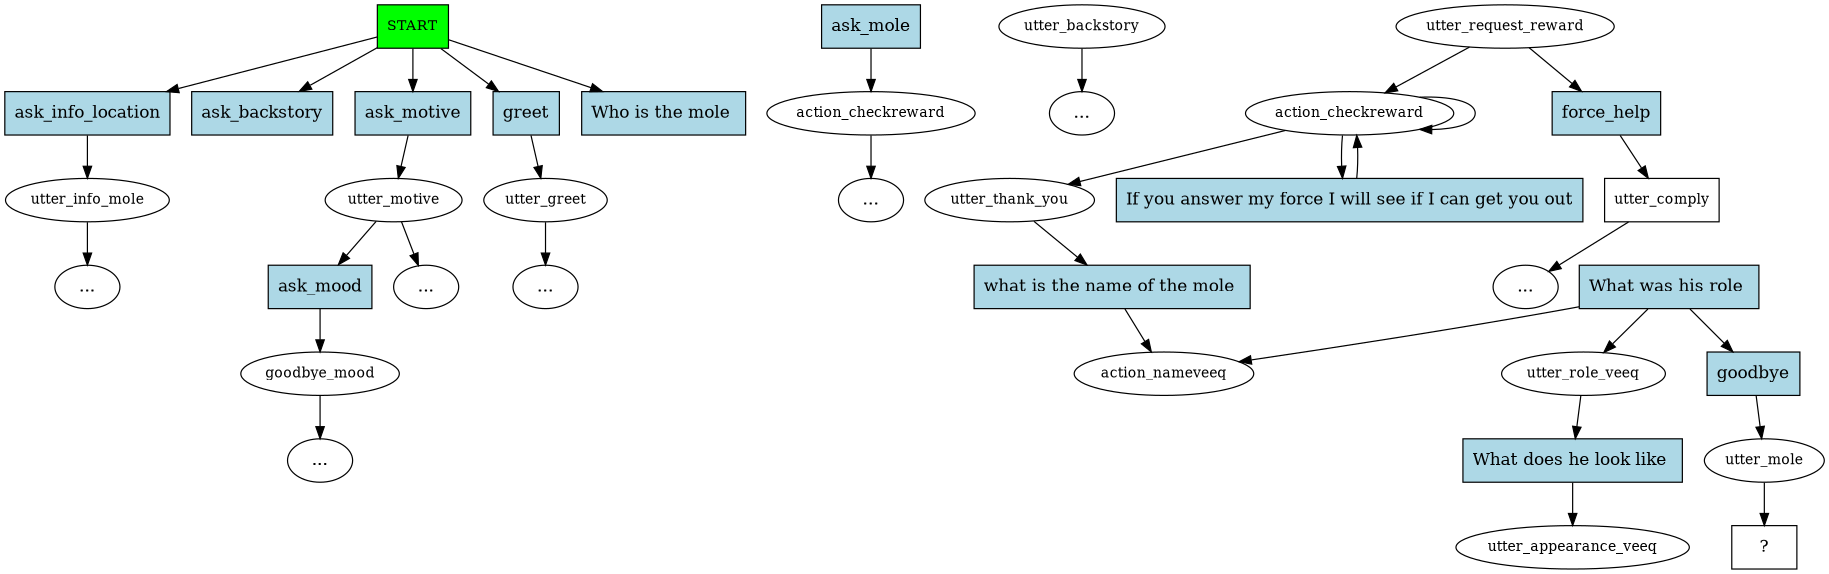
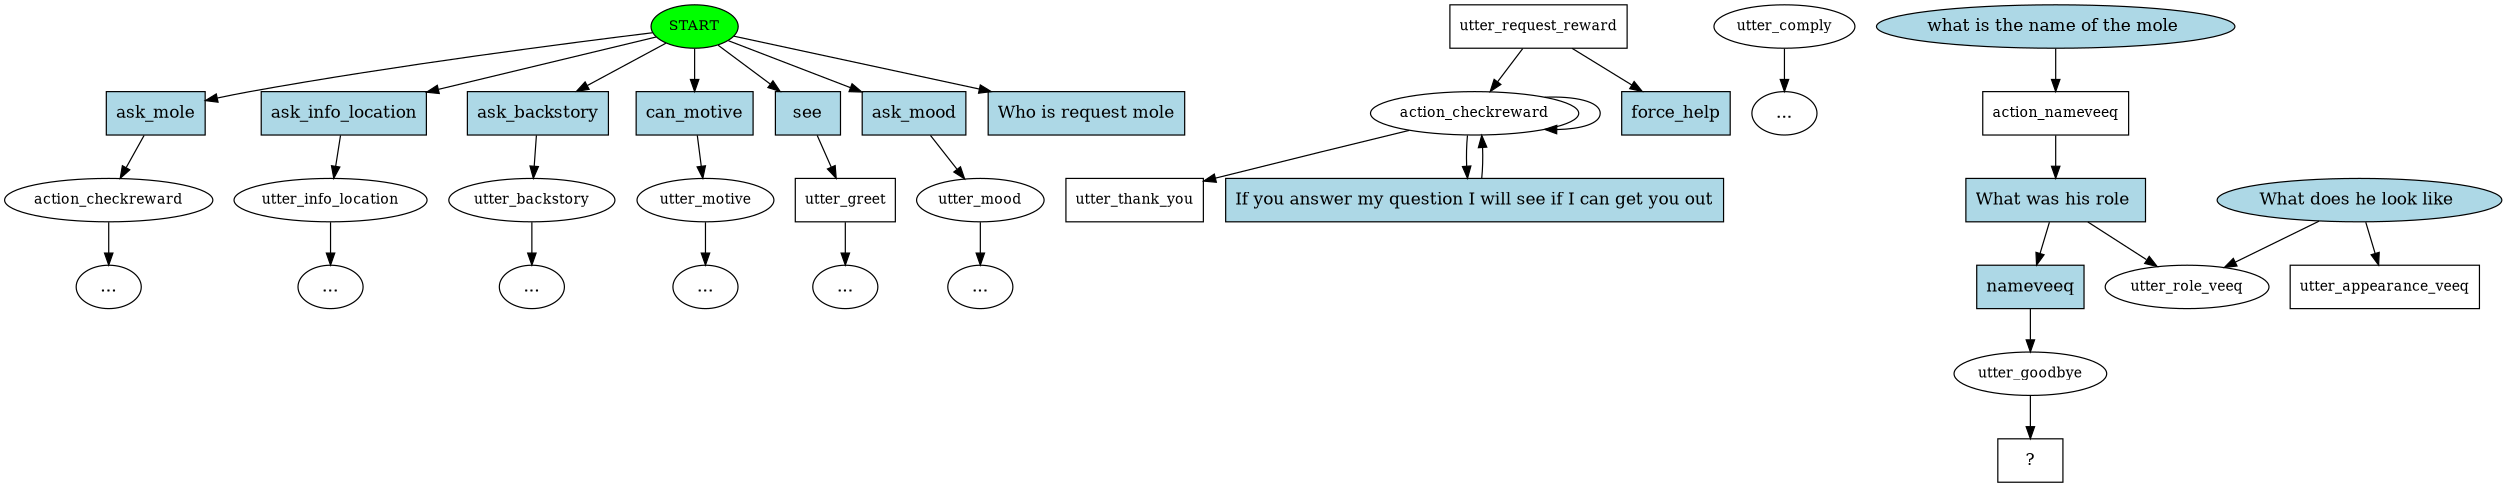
node "START": shape box -> ellipse
node "utter_request_reward": shape ellipse -> box
edge "START" -> "ask_mole": added
node "ask_motive": label "ask_motive" -> "can_motive"
node "greet": label "greet" -> "see"
node "Who is the mole": label "Who is the mole" -> "Who is request mole"
edge "ask_backstory" -> "utter_backstory": added
edge "force_help" -> "utter_comply": removed
node "utter_info_mole": label "utter_info_mole" -> "utter_info_location"
node "utter_greet": shape ellipse -> box
node "utter_thank_you": shape ellipse -> box
node "If you answer my force I will see if I can get you out": label "If you answer my force I will see if I can get you out" -> "If you answer my question I will see if I can get you out"
node "utter_comply": shape box -> ellipse
edge "utter_motive" -> "ask_mood": now "START" -> "ask_mood"
edge "utter_thank_you" -> "what is the name of the mole": removed
node "what is the name of the mole": shape box -> ellipse
edge "What was his role" -> "action_nameveeq": reversed
node "goodbye_mood": label "goodbye_mood" -> "utter_mood"
node "action_nameveeq": shape ellipse -> box
node "goodbye": label "goodbye" -> "nameveeq"
edge "utter_role_veeq" -> "What does he look like": reversed
node "What does he look like": shape box -> ellipse
node "utter_mole": label "utter_mole" -> "utter_goodbye"
node "utter_appearance_veeq": shape ellipse -> box
